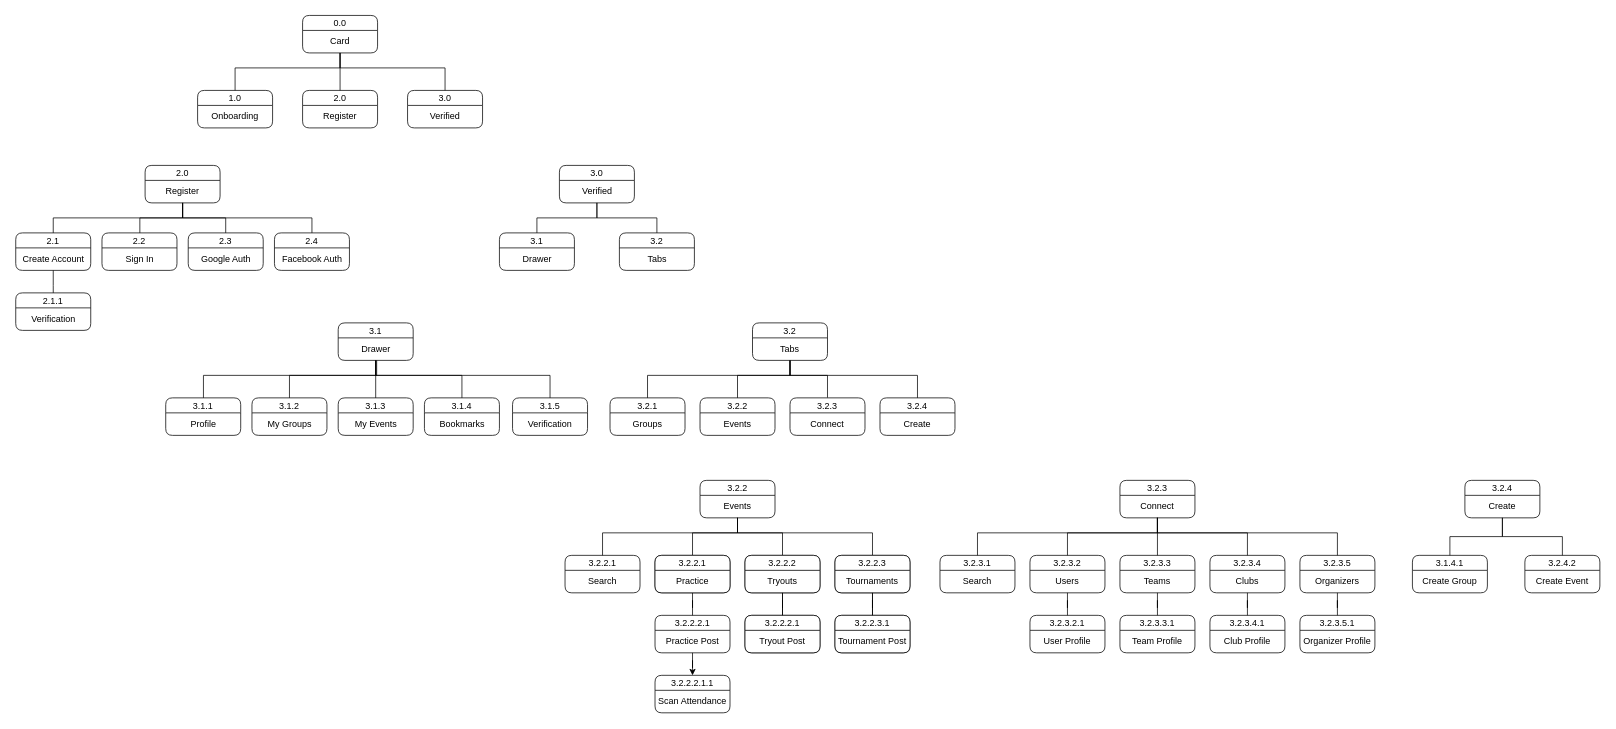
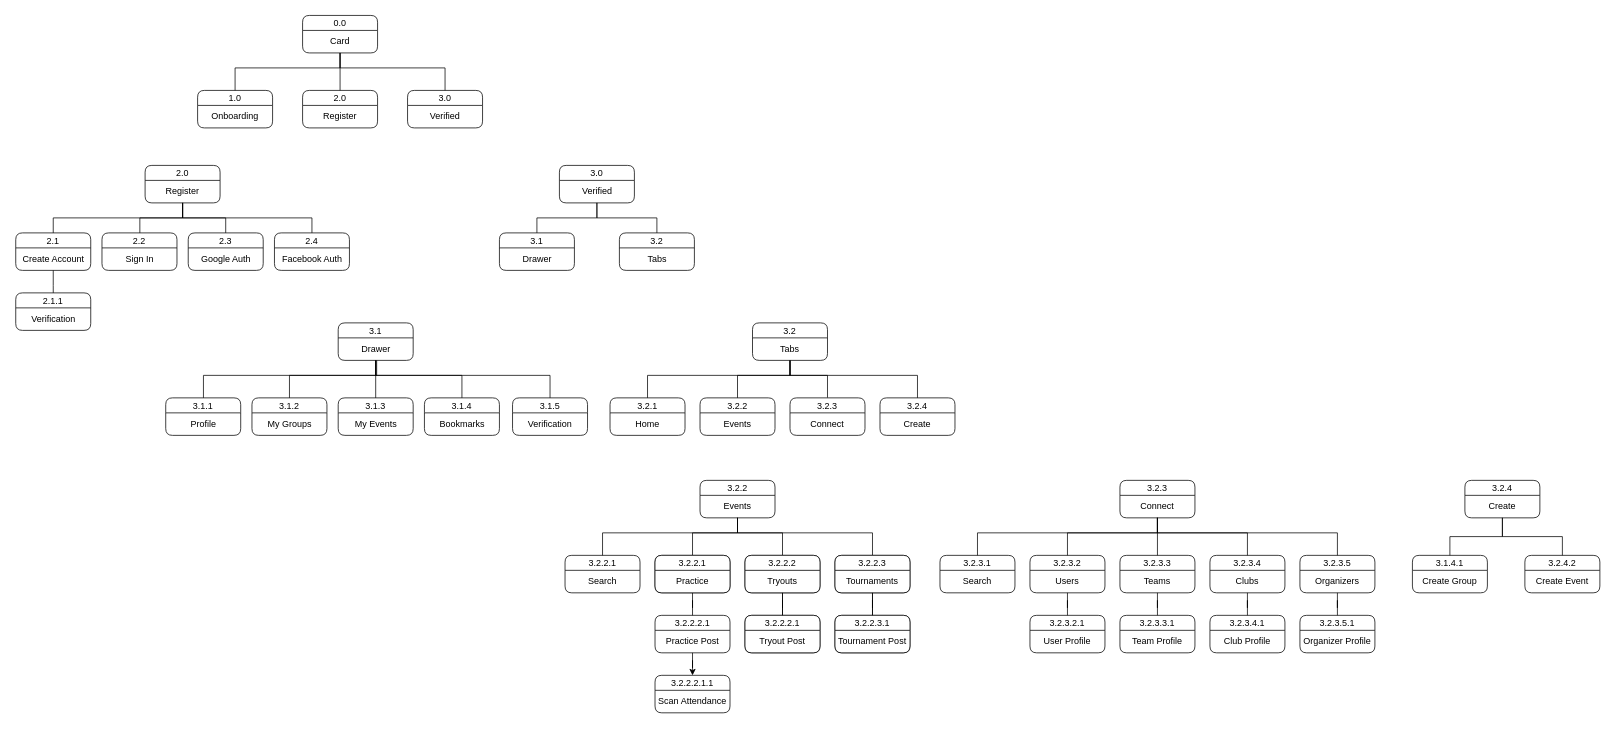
node "Groups": label "Groups" -> "Home"
